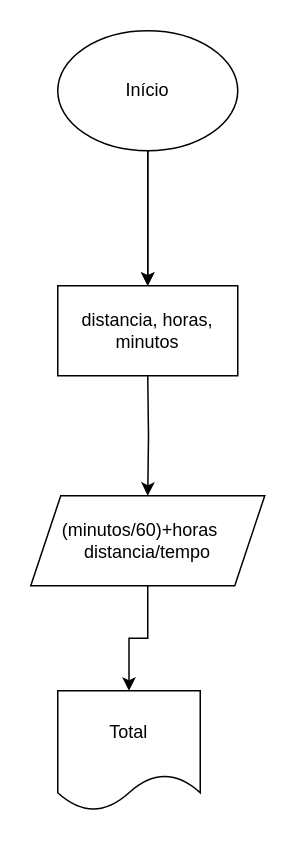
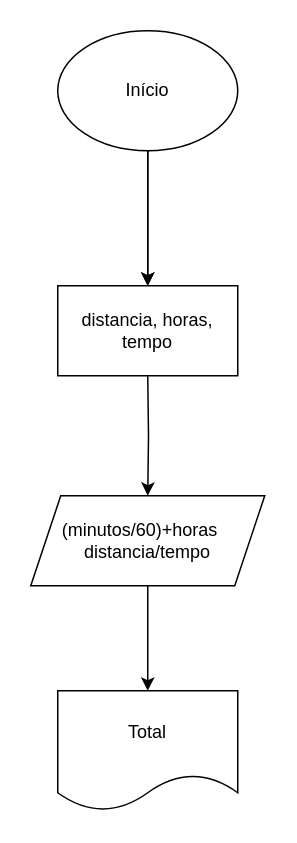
node "distancia, horas, minutos": label "distancia, horas, minutos" -> "distancia, horas, tempo"
node "Total": size 143x120 -> 180x120
